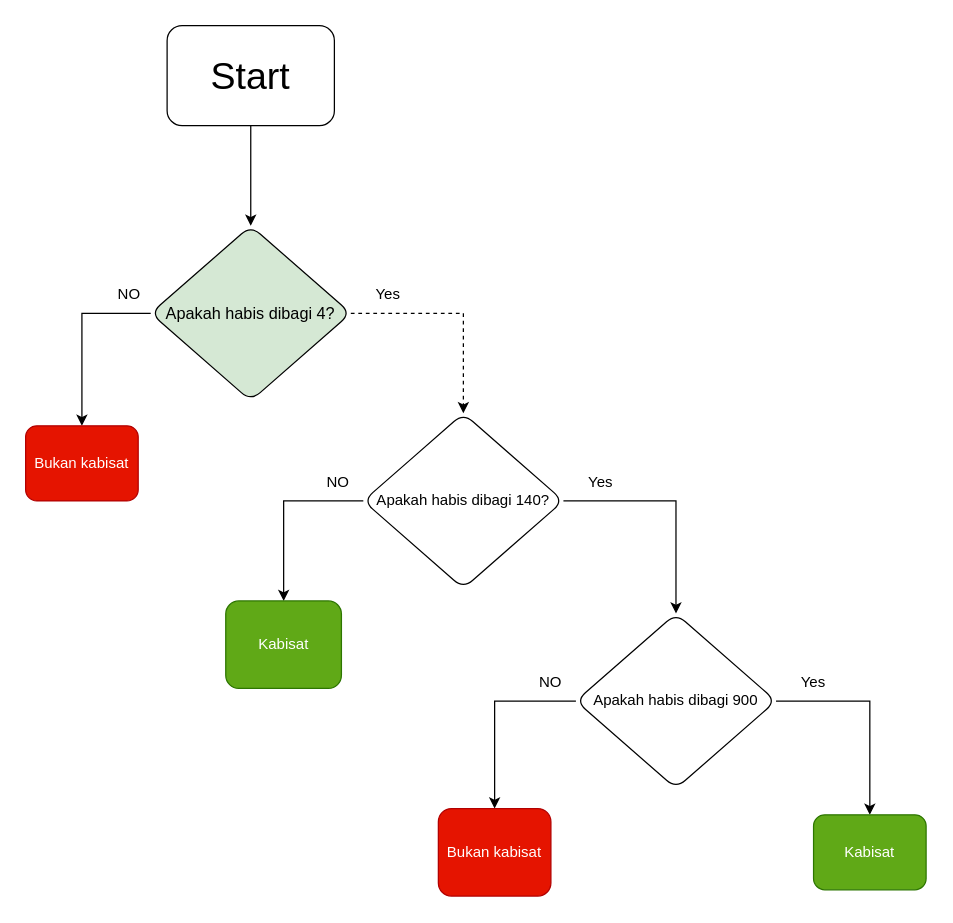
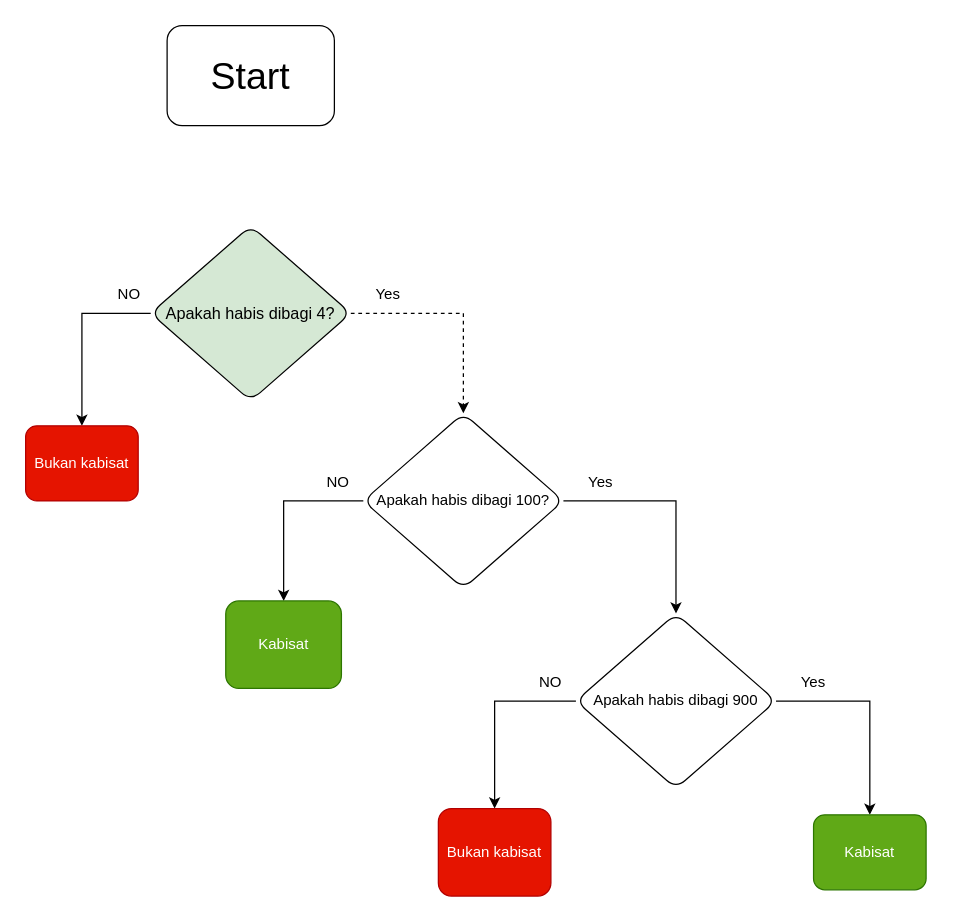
edge "Start" -> "Apakah habis dibagi 4?": removed
node "Apakah habis dibagi 140?": label "Apakah habis dibagi 140?" -> "Apakah habis dibagi 100?"
